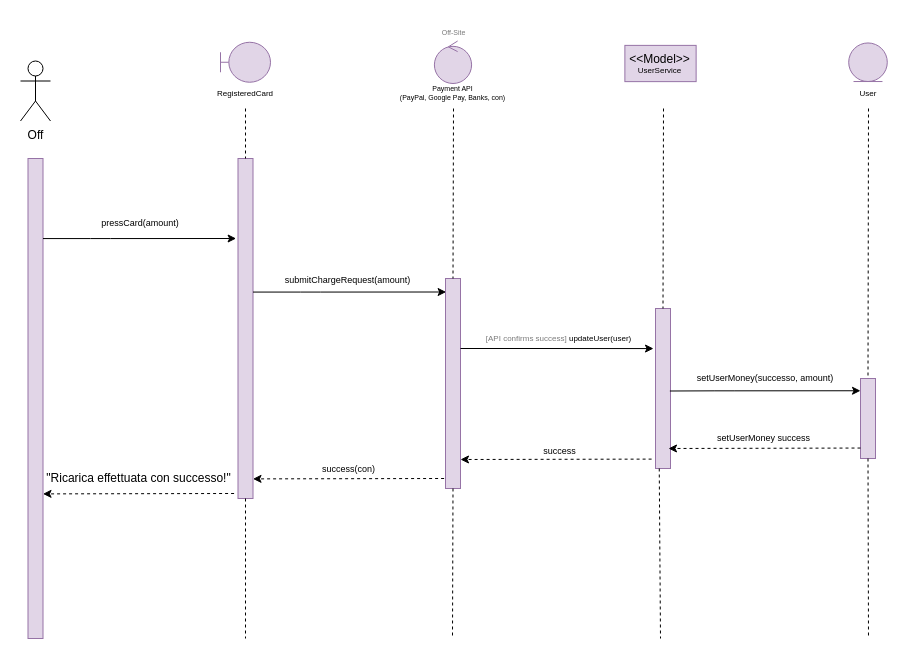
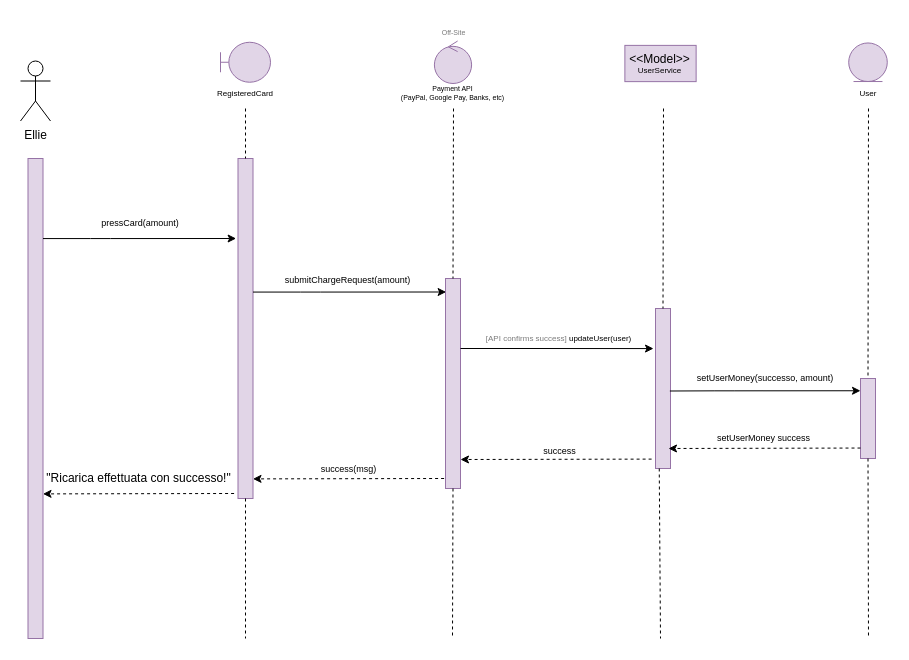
node "Payment API (PayPal, Google Pay, Banks, con)": label "Payment API (PayPal, Google Pay, Banks, con)" -> "Payment API (PayPal, Google Pay, Banks, etc)"
node "Off": label "Off" -> "Ellie"
node "success(con)": label "success(con)" -> "success(msg)"
